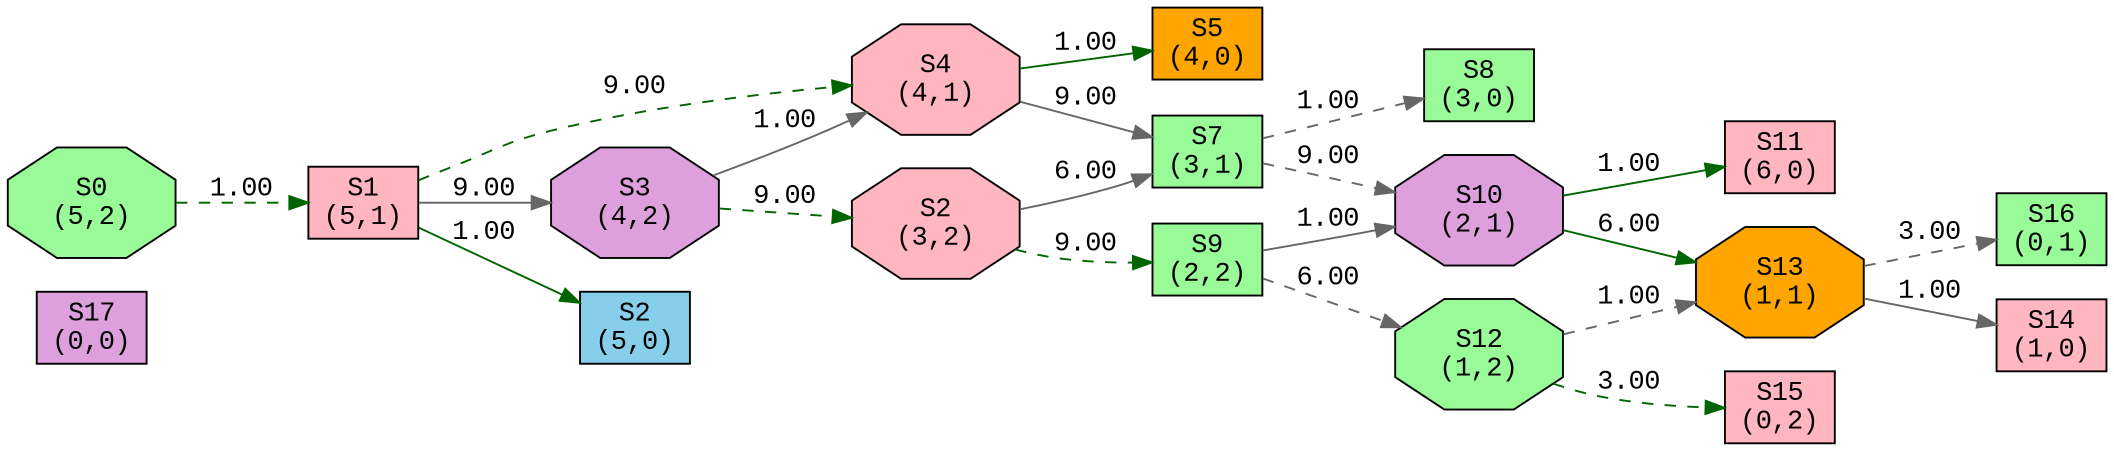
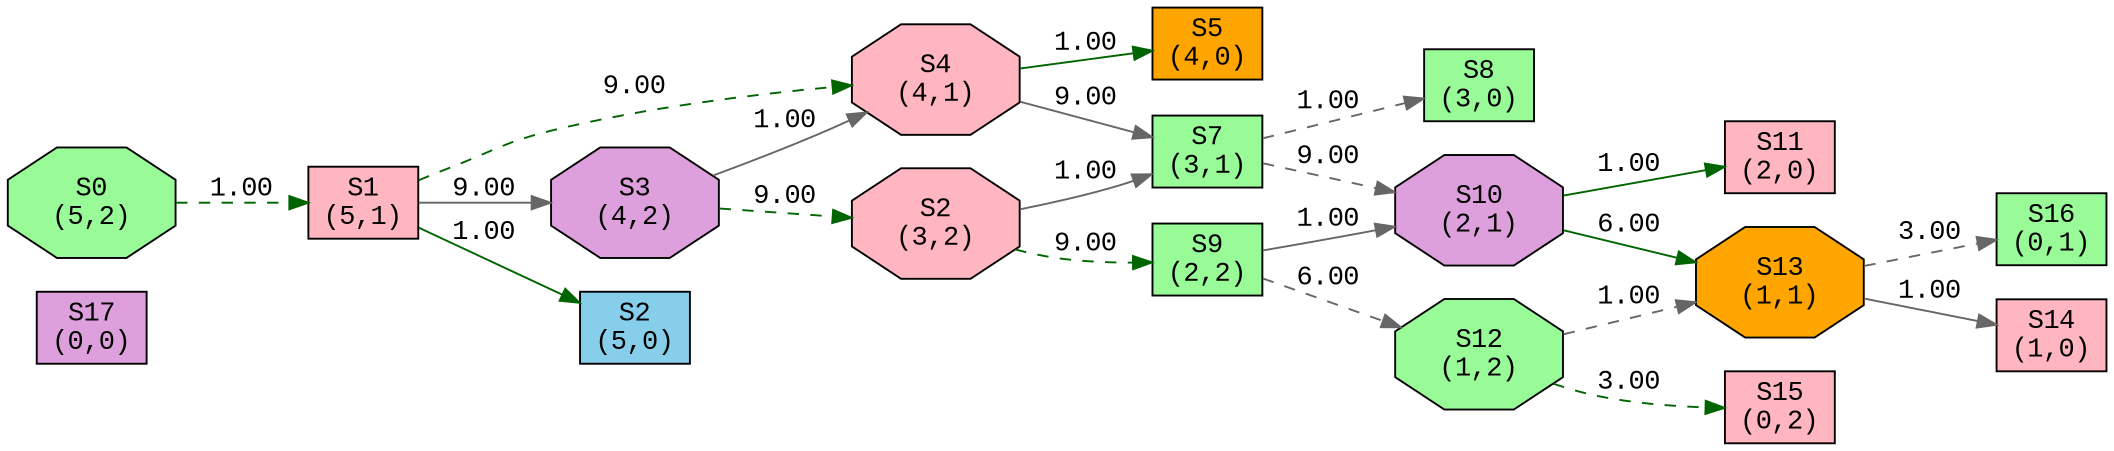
node "S11 (6,0)": label "S11 (6,0)" -> "S11 (2,0)"
edge "S2 (3,2)" -> "S7 (3,1)": label "6.00" -> "1.00"
